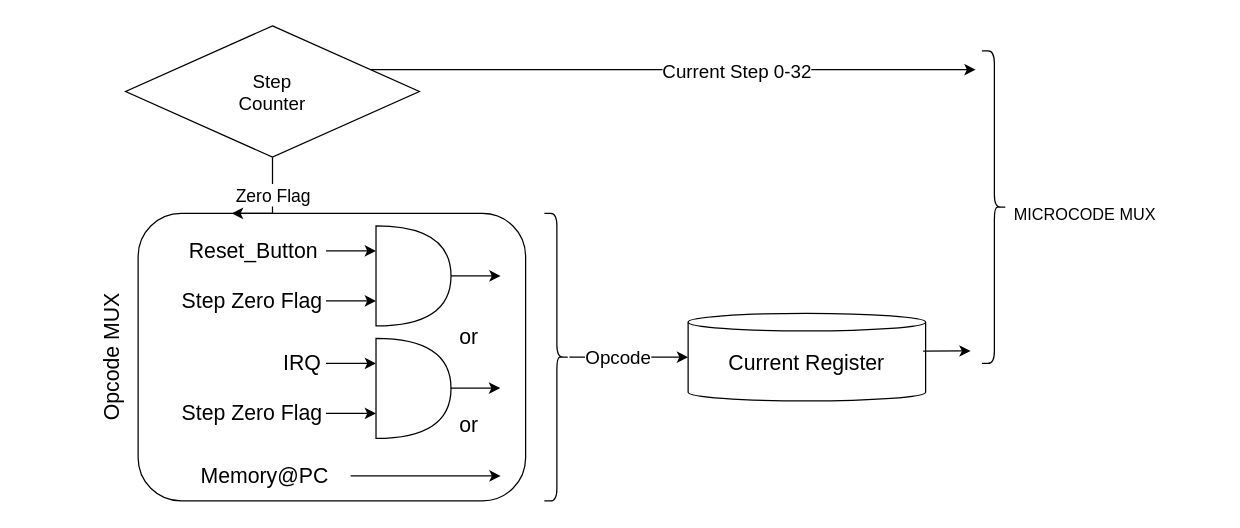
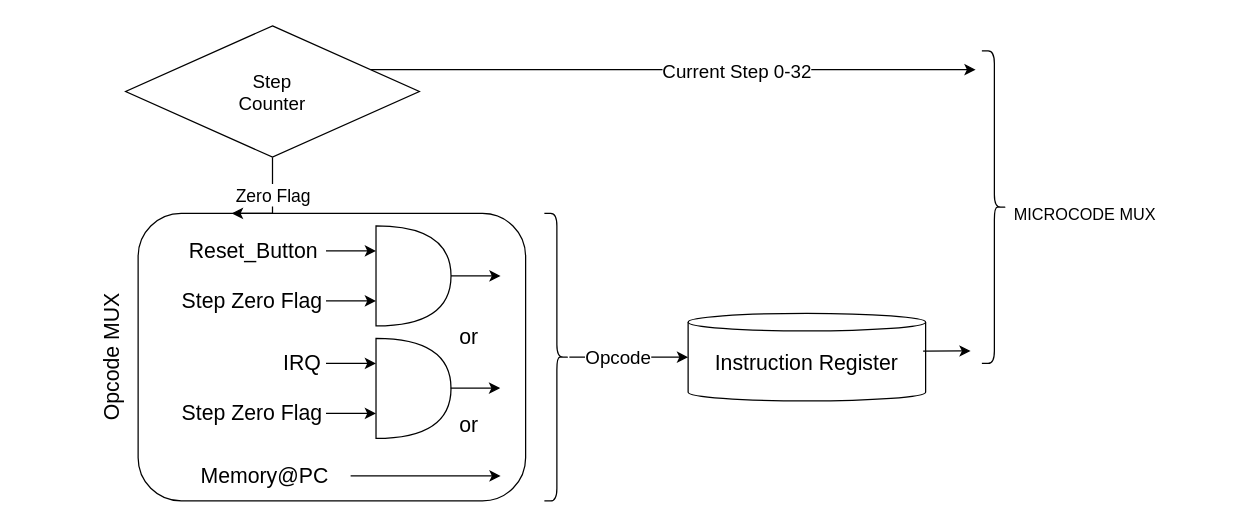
node "Current Register": label "Current Register" -> "Instruction Register"
